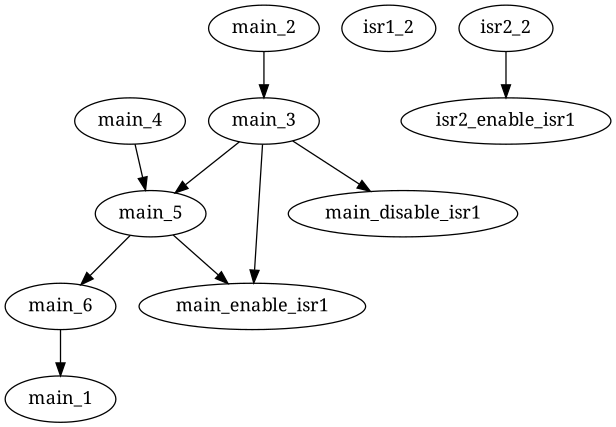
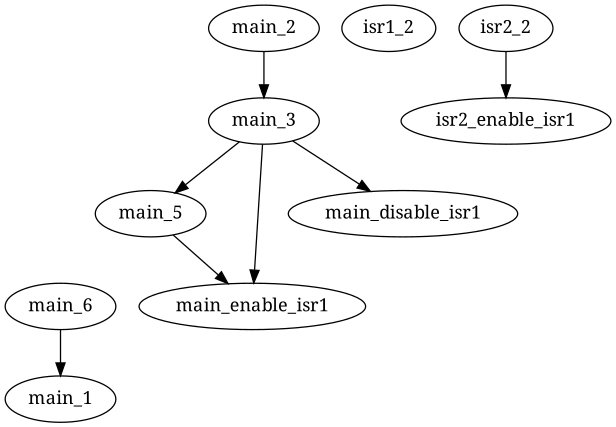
node "main_4": removed
edge "main_5" -> "main_6": removed
